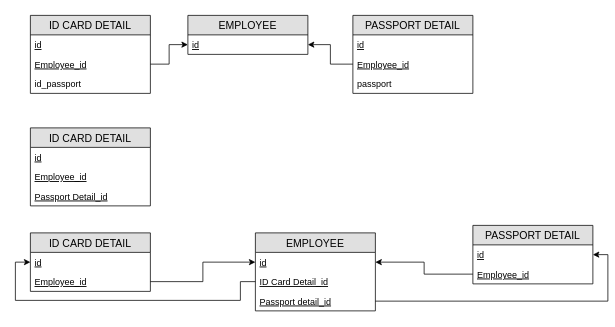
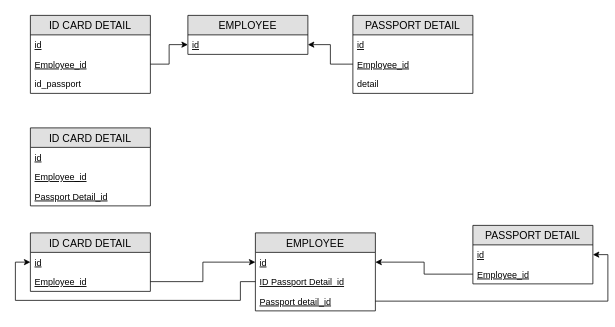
node "passport": label "passport" -> "detail"
node "ID Card Detail_id": label "ID Card Detail_id" -> "ID Passport Detail_id"
